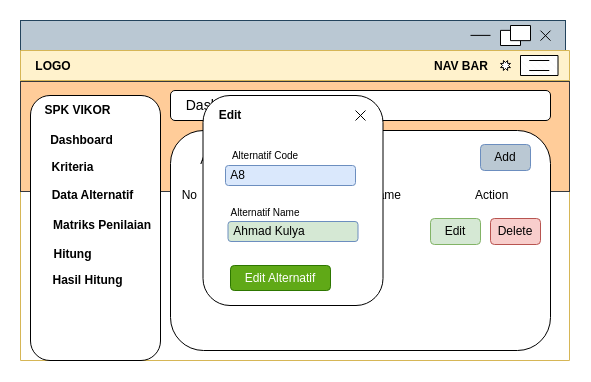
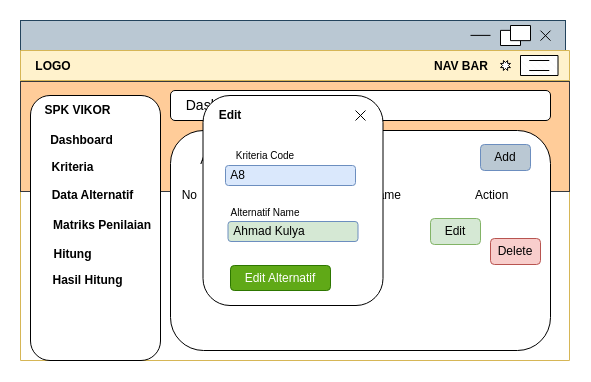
node "Alternatif Code": label "Alternatif Code" -> "Kriteria Code"
node "Delete": moved (516, 232) -> (516, 252)
